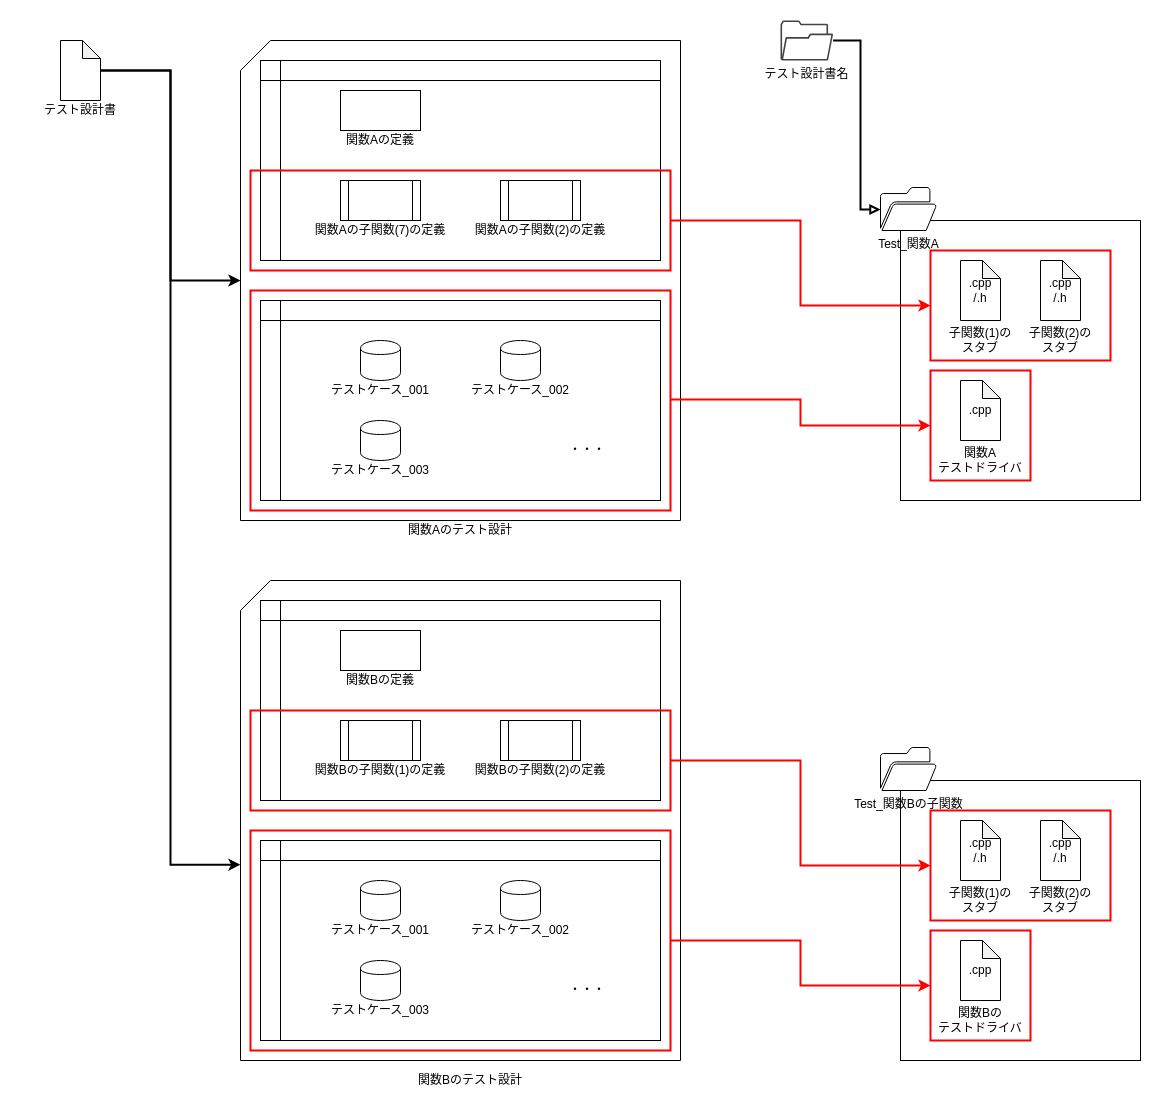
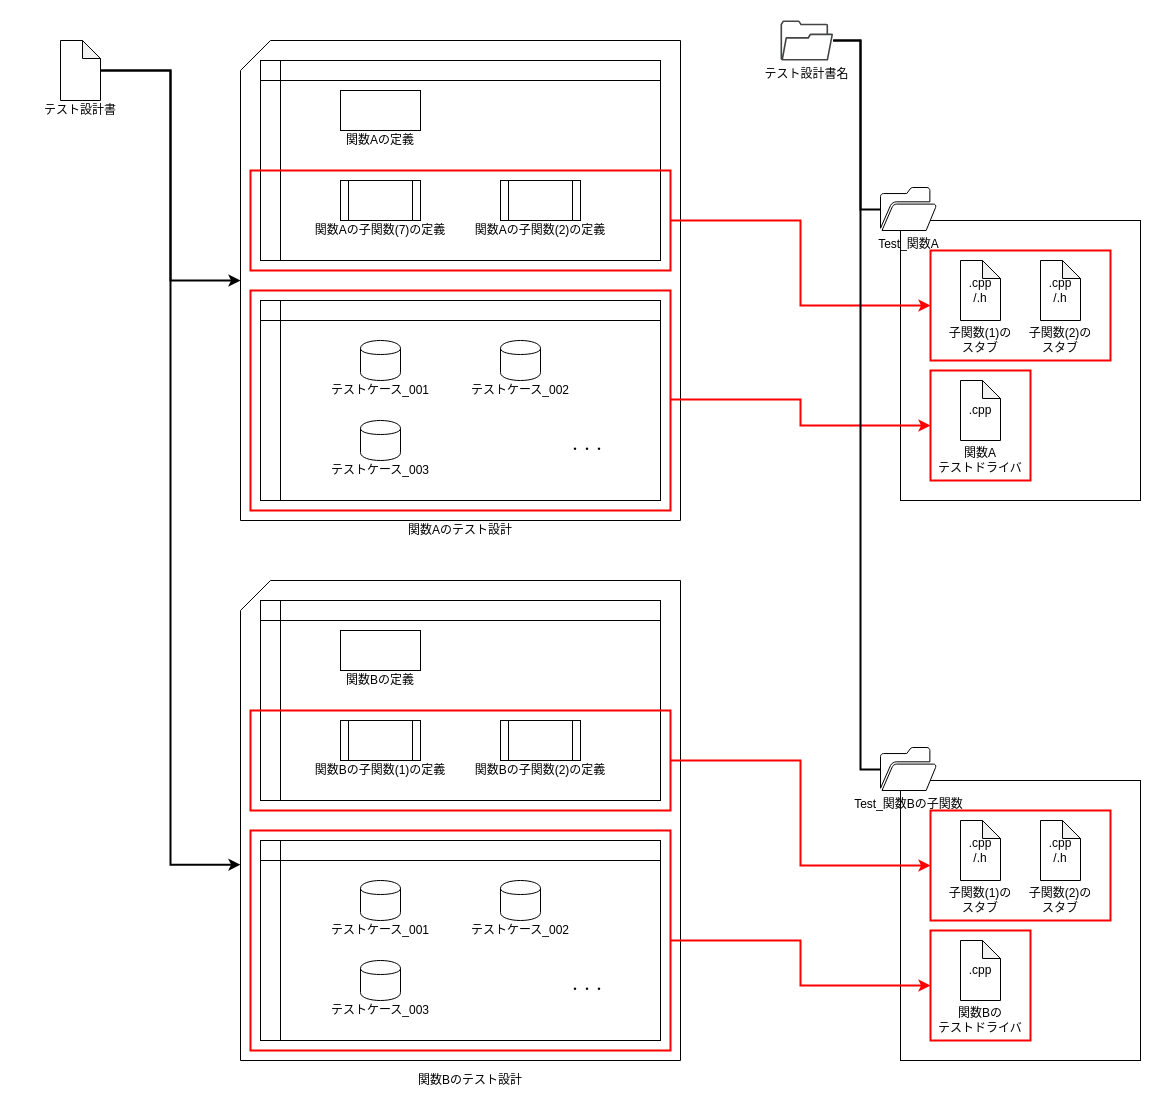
edge "テスト設計書名" -> "Test_関数A": arrowhead block -> none
edge "テスト設計書名" -- "Test_関数Bの子関数": added
